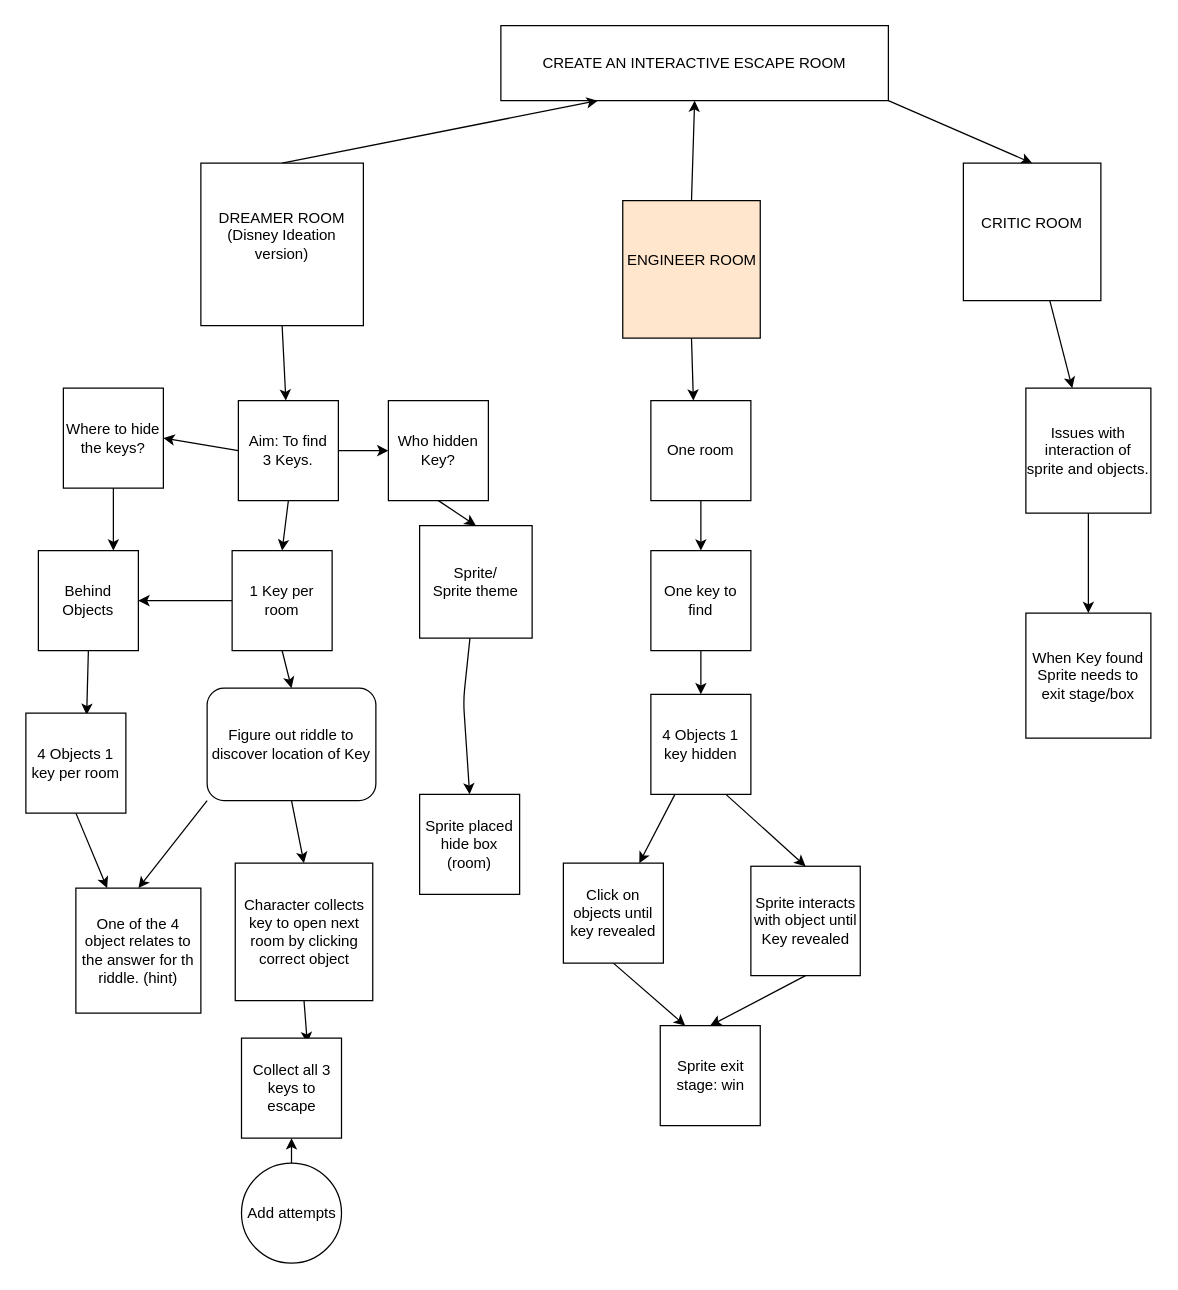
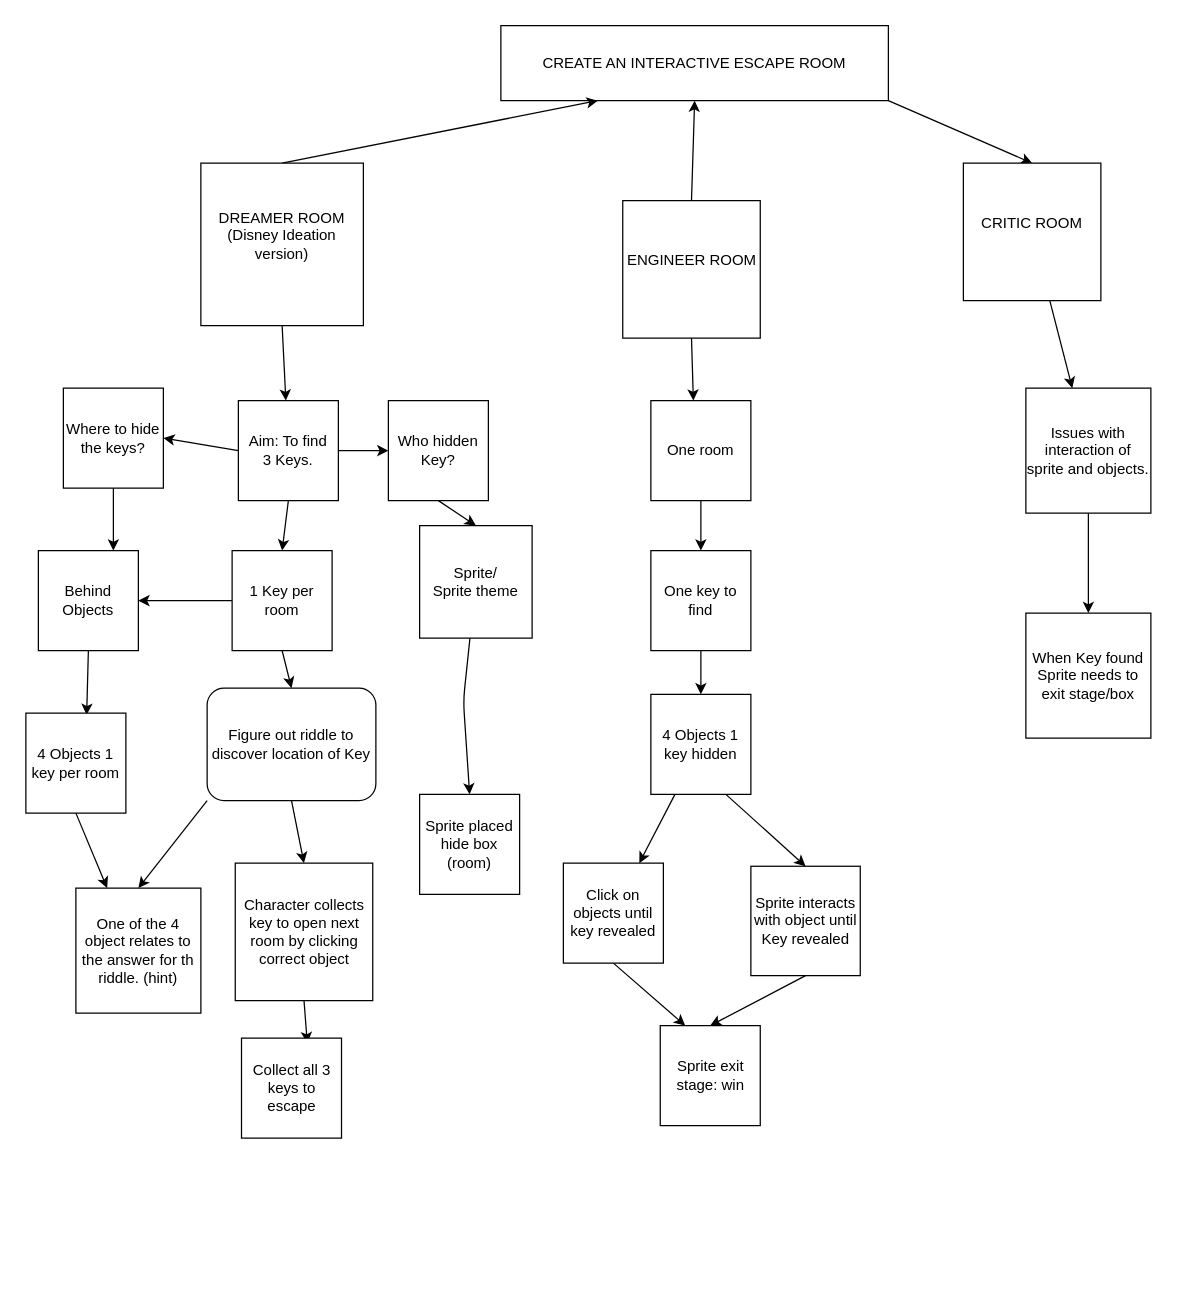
node "ENGINEER ROOM": fillcolor #ffe6cc -> #ffffff
edge "Add attempts" -> "Collect all 3 keys to escape": removed
node "Add attempts": removed
